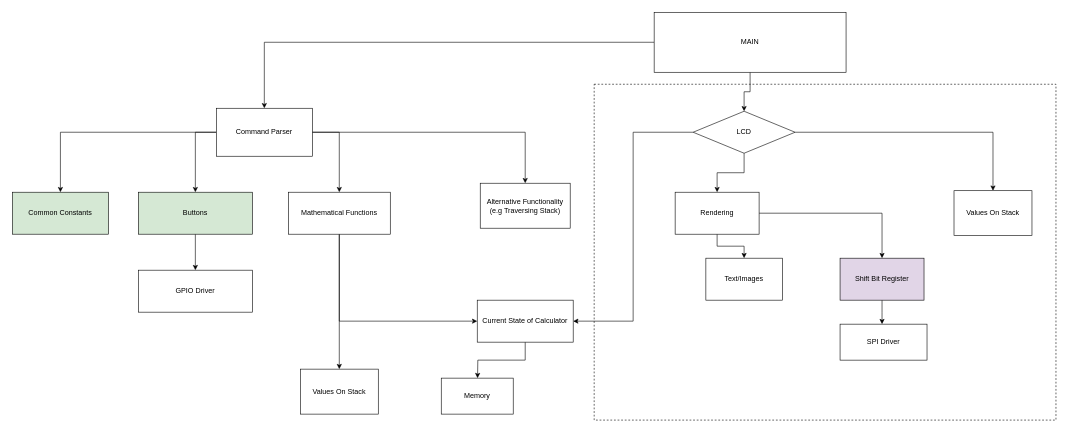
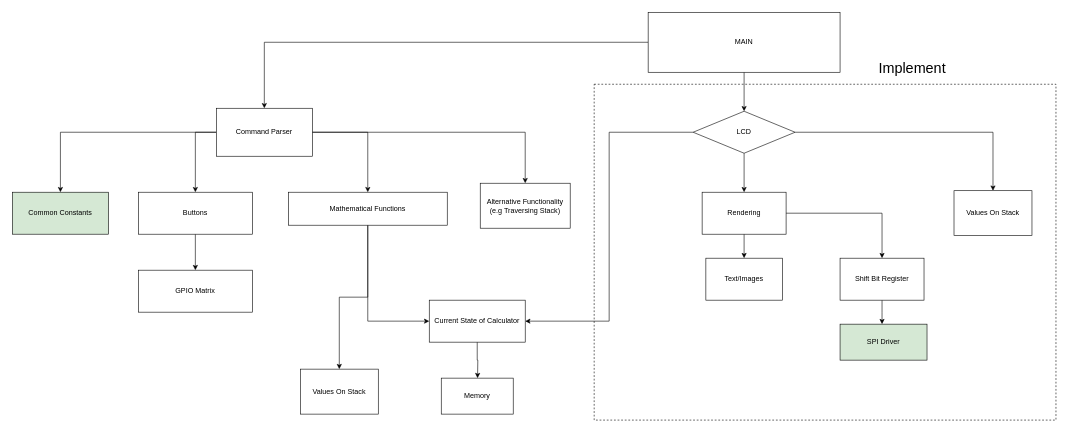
node "MAIN": moved (750, 42) -> (744, 42)
node "Implement": added
node "Buttons": fillcolor #d5e8d4 -> #ffffff
node "Mathematical Functions": size 102x42 -> 159x33
node "Rendering": moved (717, 213) -> (744, 213)
node "Shift Bit Register": fillcolor #e1d5e7 -> #ffffff
node "GPIO Driver": label "GPIO Driver" -> "GPIO Matrix"
node "Current State of Calculator": moved (525, 321) -> (477, 321)
node "SPI Driver": fillcolor #ffffff -> #d5e8d4
